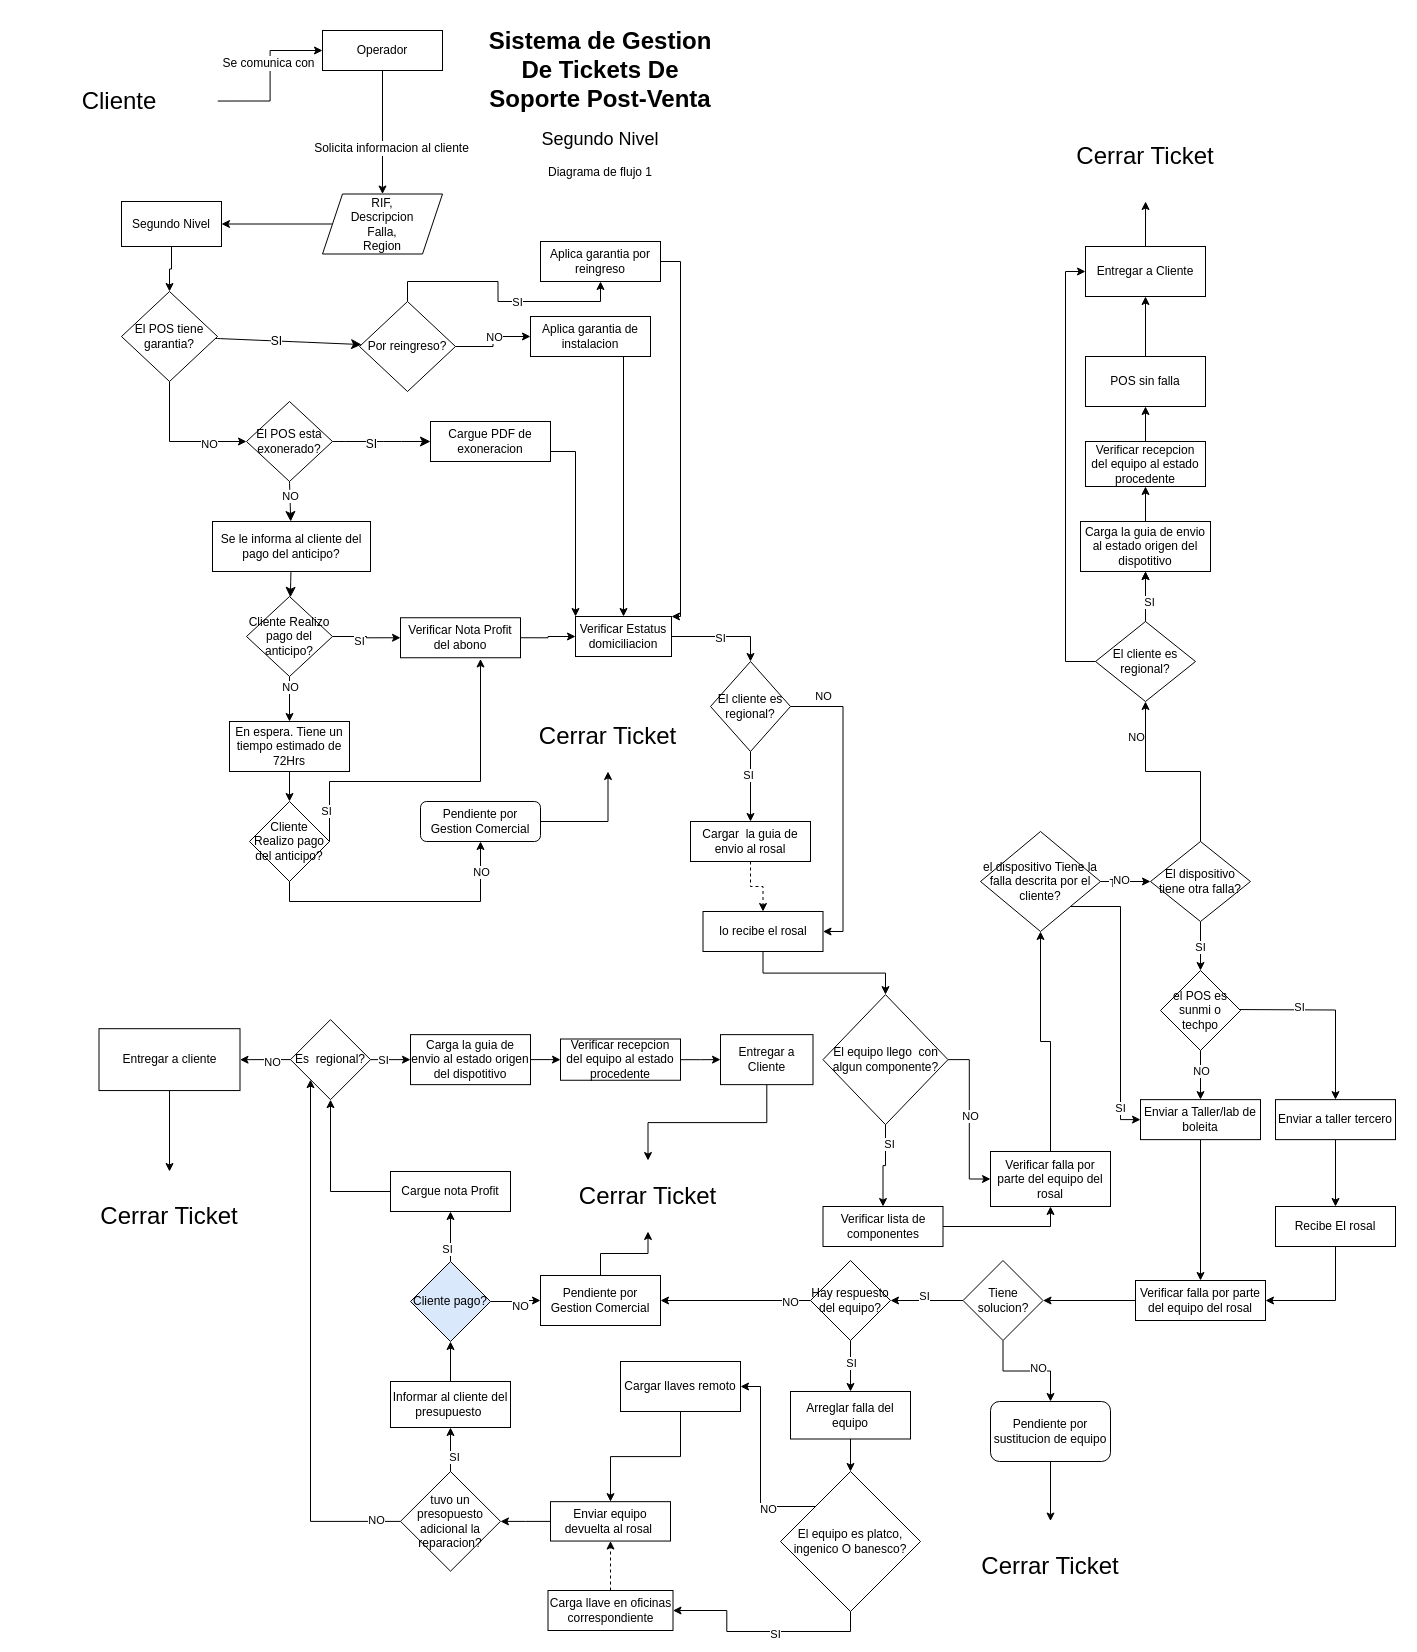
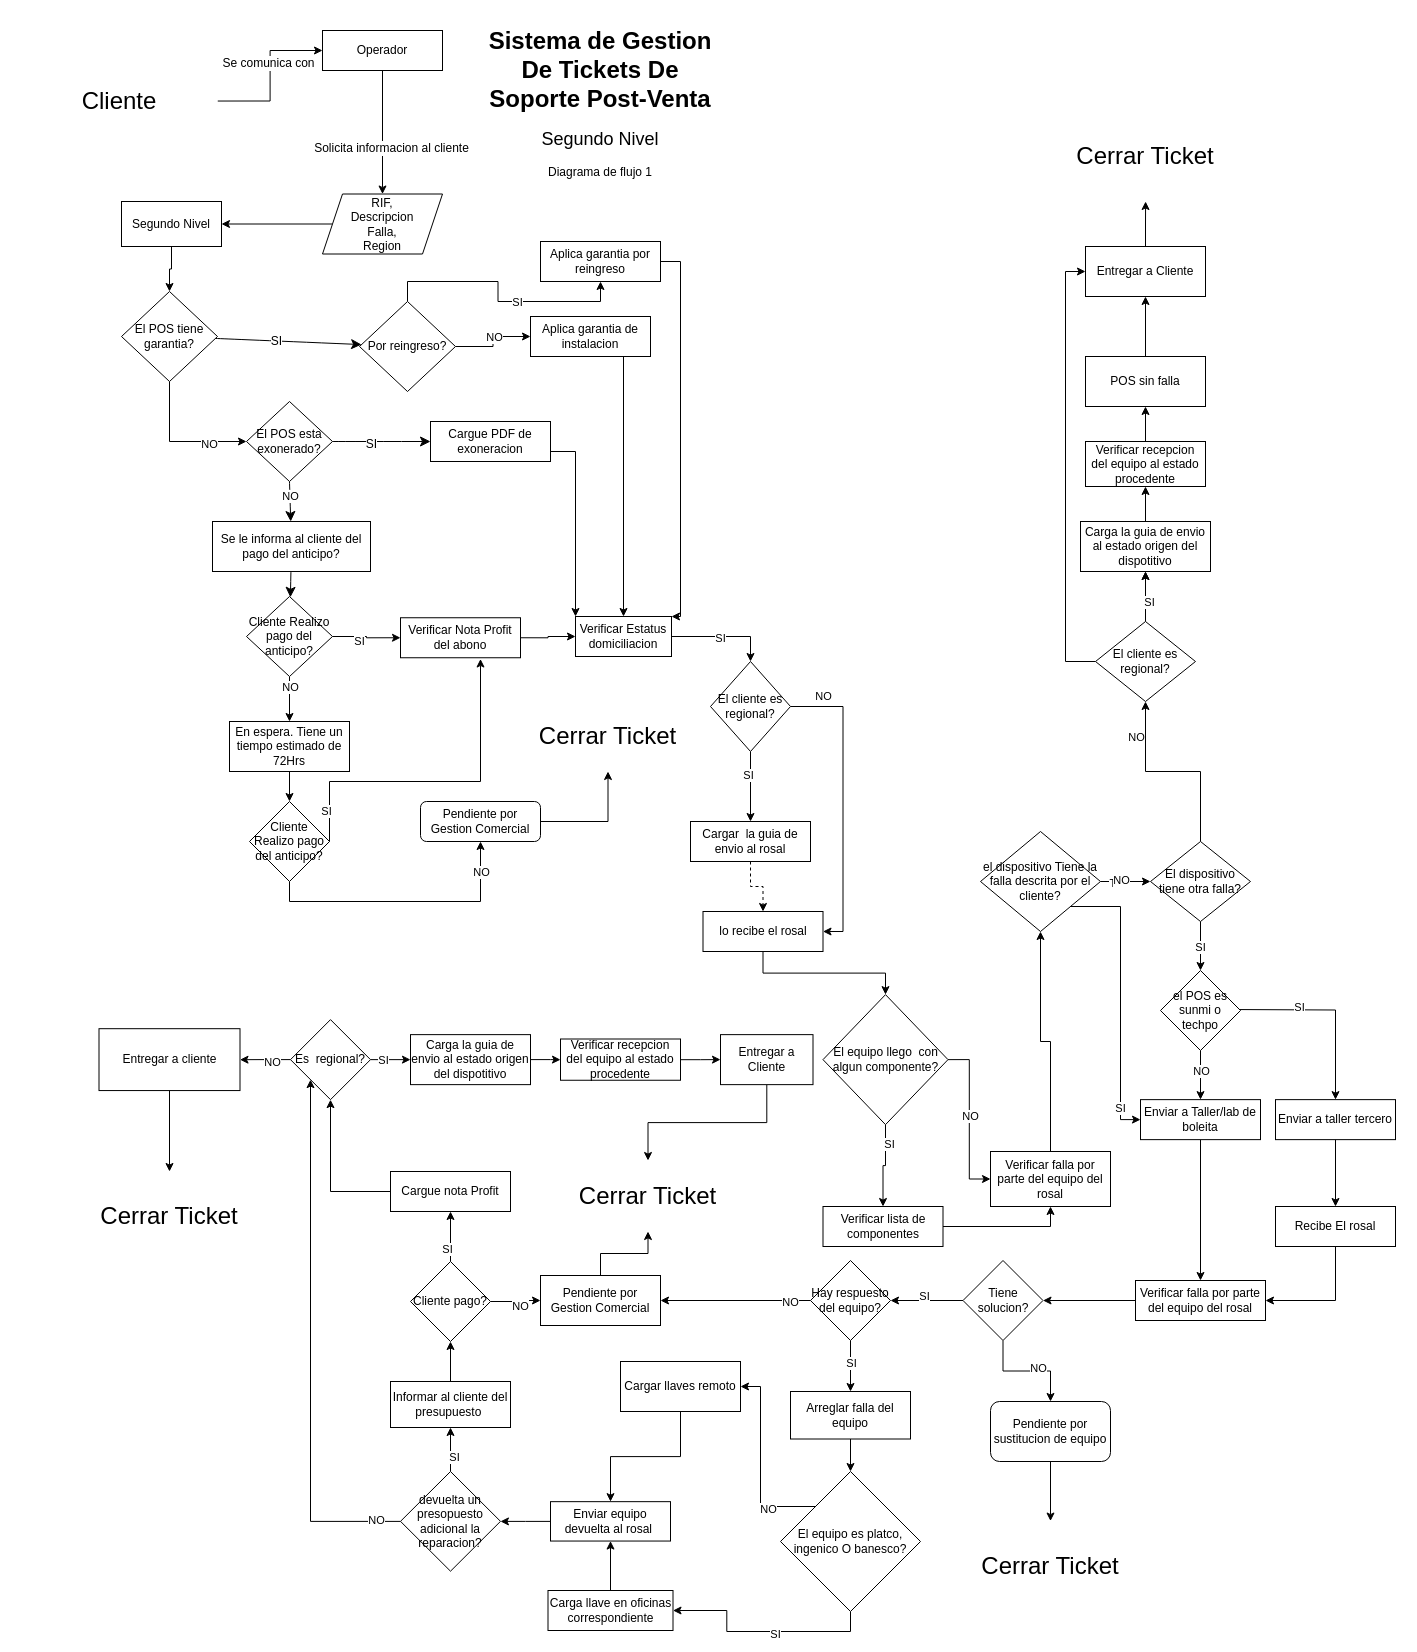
node "Cliente pago?": fillcolor #dae8fc -> #ffffff
node "tuvo un presopuesto adicional la reparacion?": label "tuvo un presopuesto adicional la reparacion?" -> "devuelta un presopuesto adicional la reparacion?"
edge "Carga llave en oficinas correspondiente" -> "Enviar equipo devuelta al rosal": style dashed -> solid
